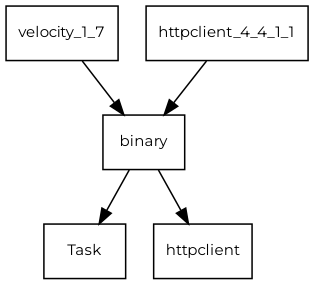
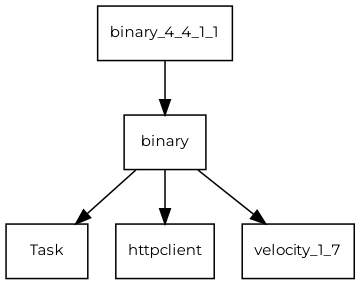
node "httpclient_4_4_1_1": label "httpclient_4_4_1_1" -> "binary_4_4_1_1"
edge "velocity_1_7" -> "binary": reversed
